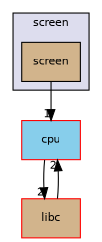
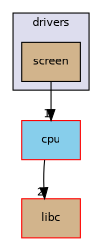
cluster "screen": label "screen" -> "drivers"
edge "libc" -> "cpu": removed
